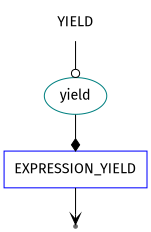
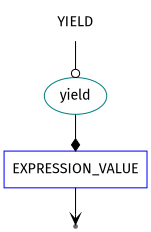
node "EXPRESSION_YIELD": label "EXPRESSION_YIELD" -> "EXPRESSION_VALUE"
